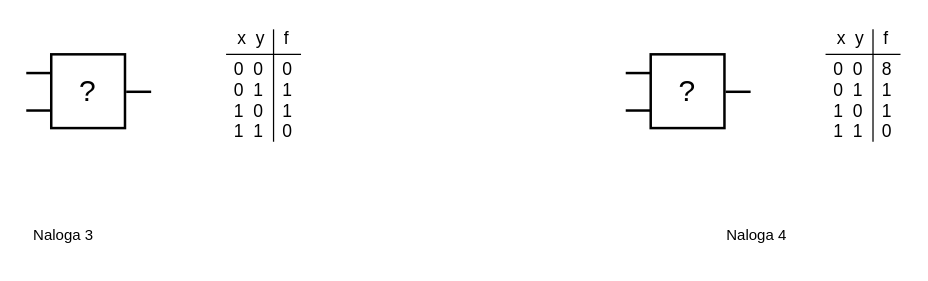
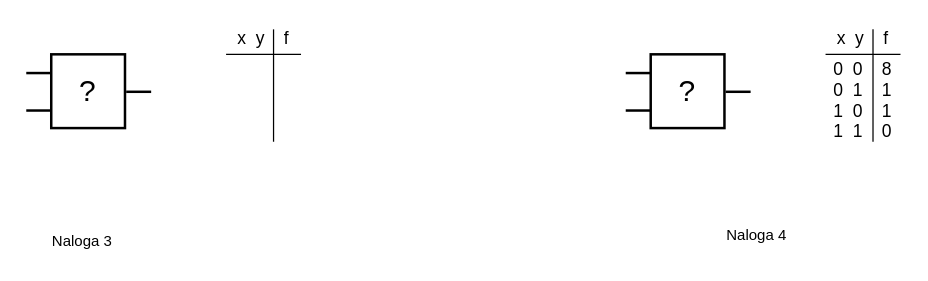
node "0 0 0 0 1 1 1 0 1 1 1 0": removed
node "Naloga 3": moved (63, 236) -> (82, 242)
